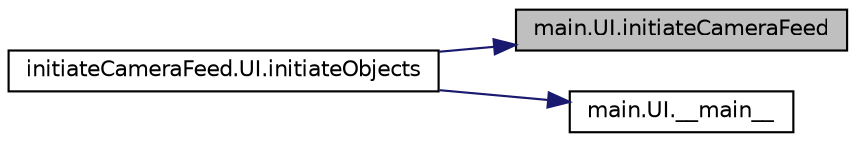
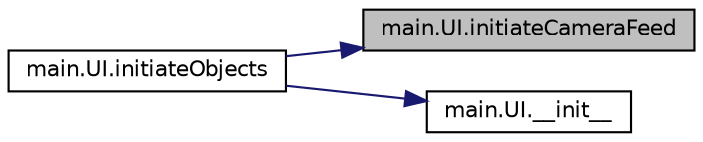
node "initiateCameraFeed.UI.initiateObjects": label "initiateCameraFeed.UI.initiateObjects" -> "main.UI.initiateObjects"
node "main.UI.__main__": label "main.UI.__main__" -> "main.UI.__init__"
